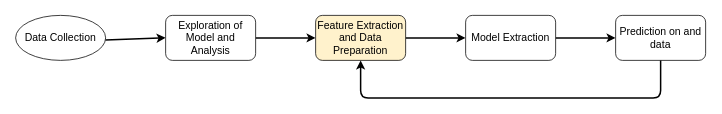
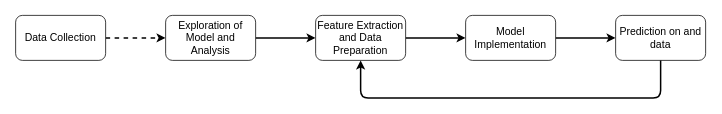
node "Data Collection": shape ellipse -> rounded rectangle
node "Feature Extraction and Data Preparation": fillcolor #fff2cc -> #ffffff
node "Model Extraction": label "Model Extraction" -> "Model Implementation"
edge "Data Collection" -> "Exploration of Model and Analysis": style solid -> dashed
